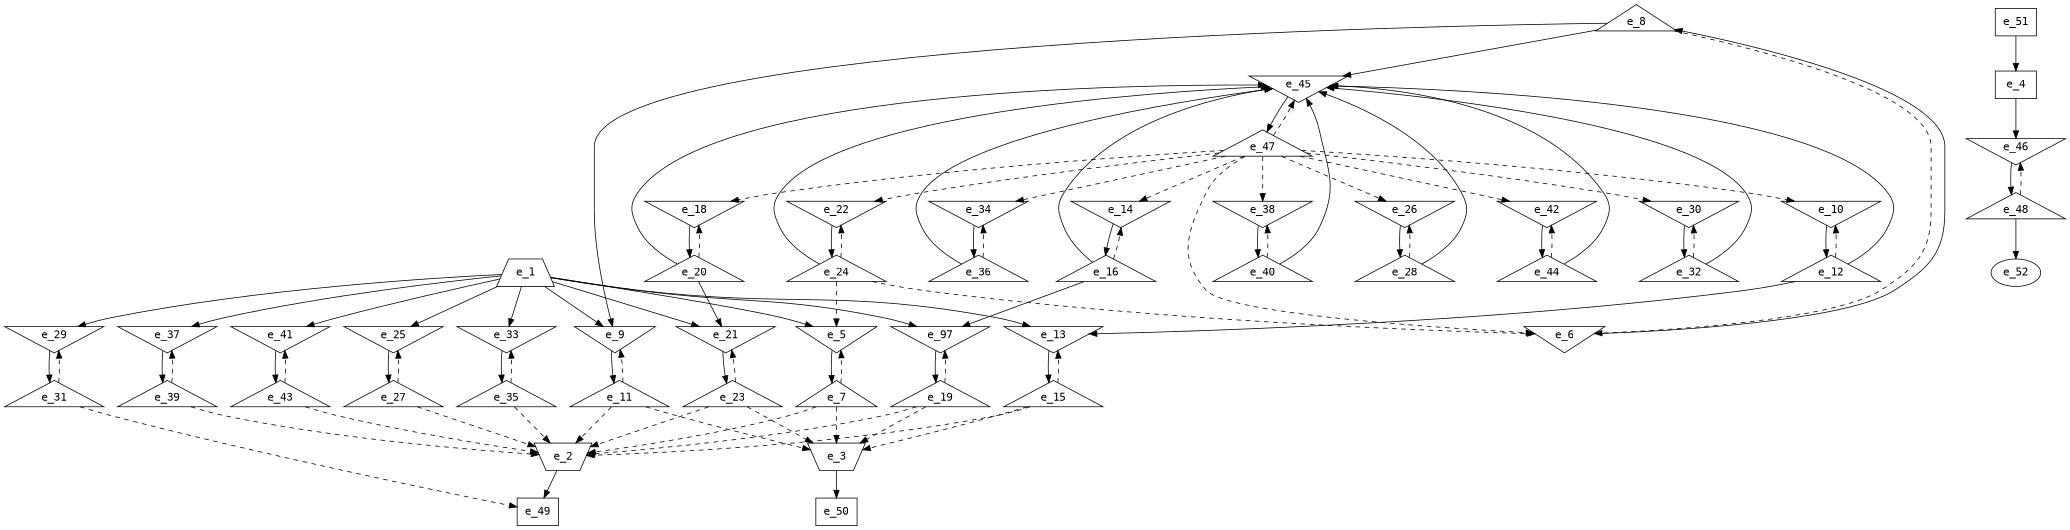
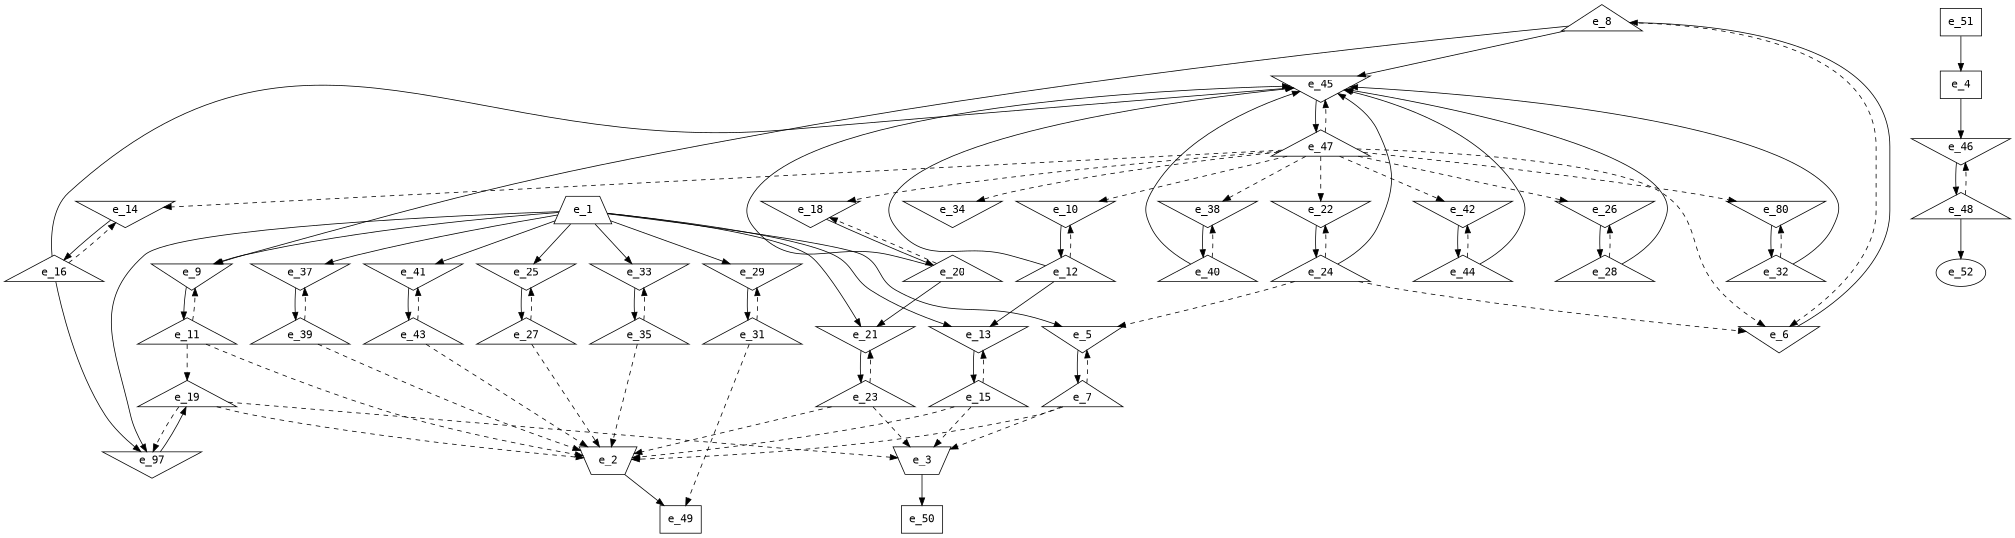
node "e_30": label "e_30" -> "e_80"
node "e_36": removed
edge "e_11" -> "e_3": now "e_11" -> "e_19"
